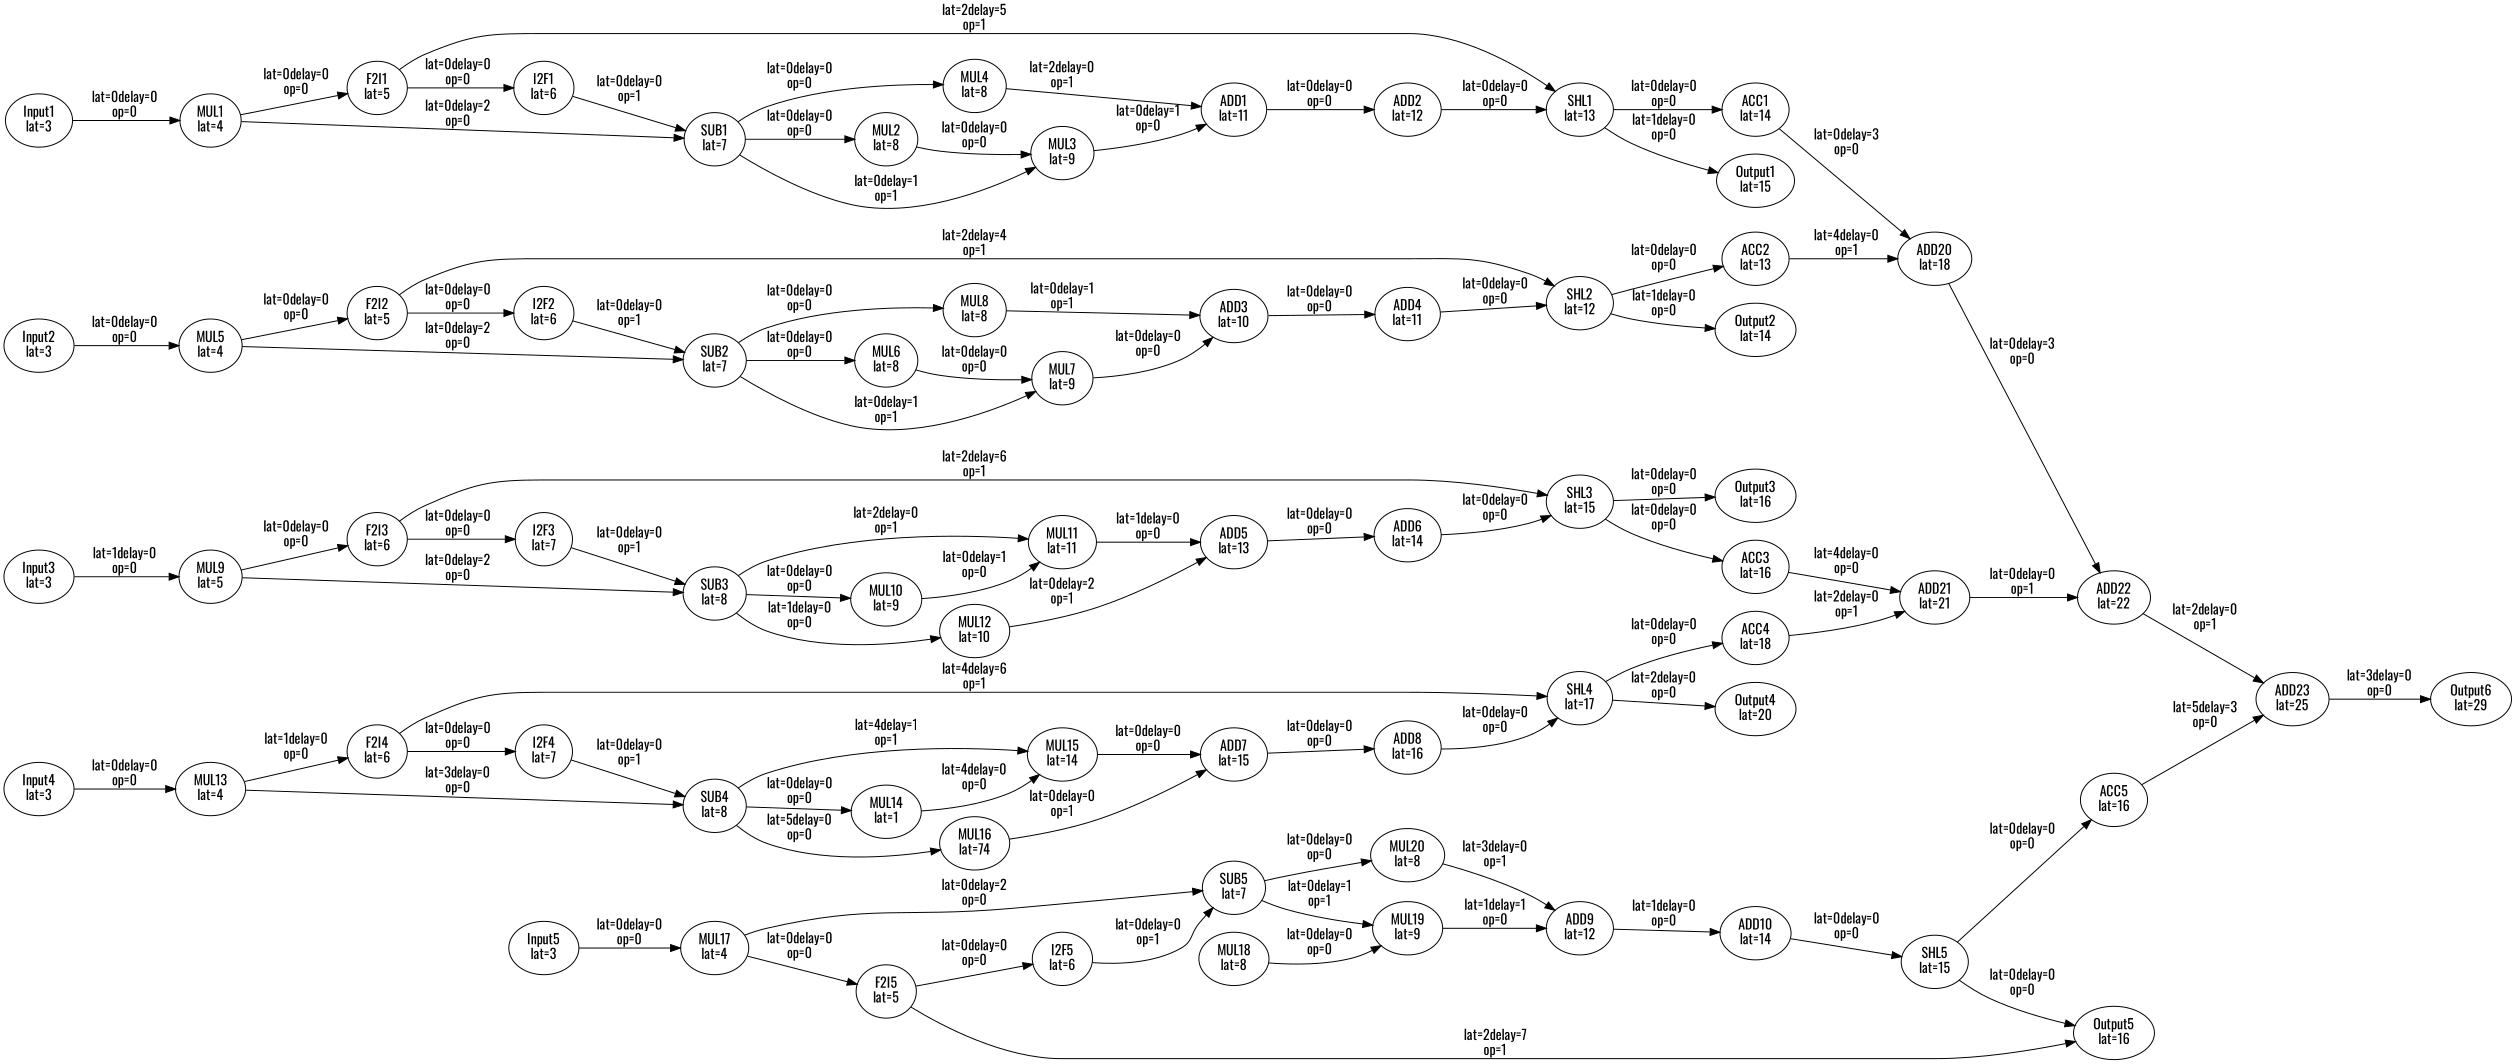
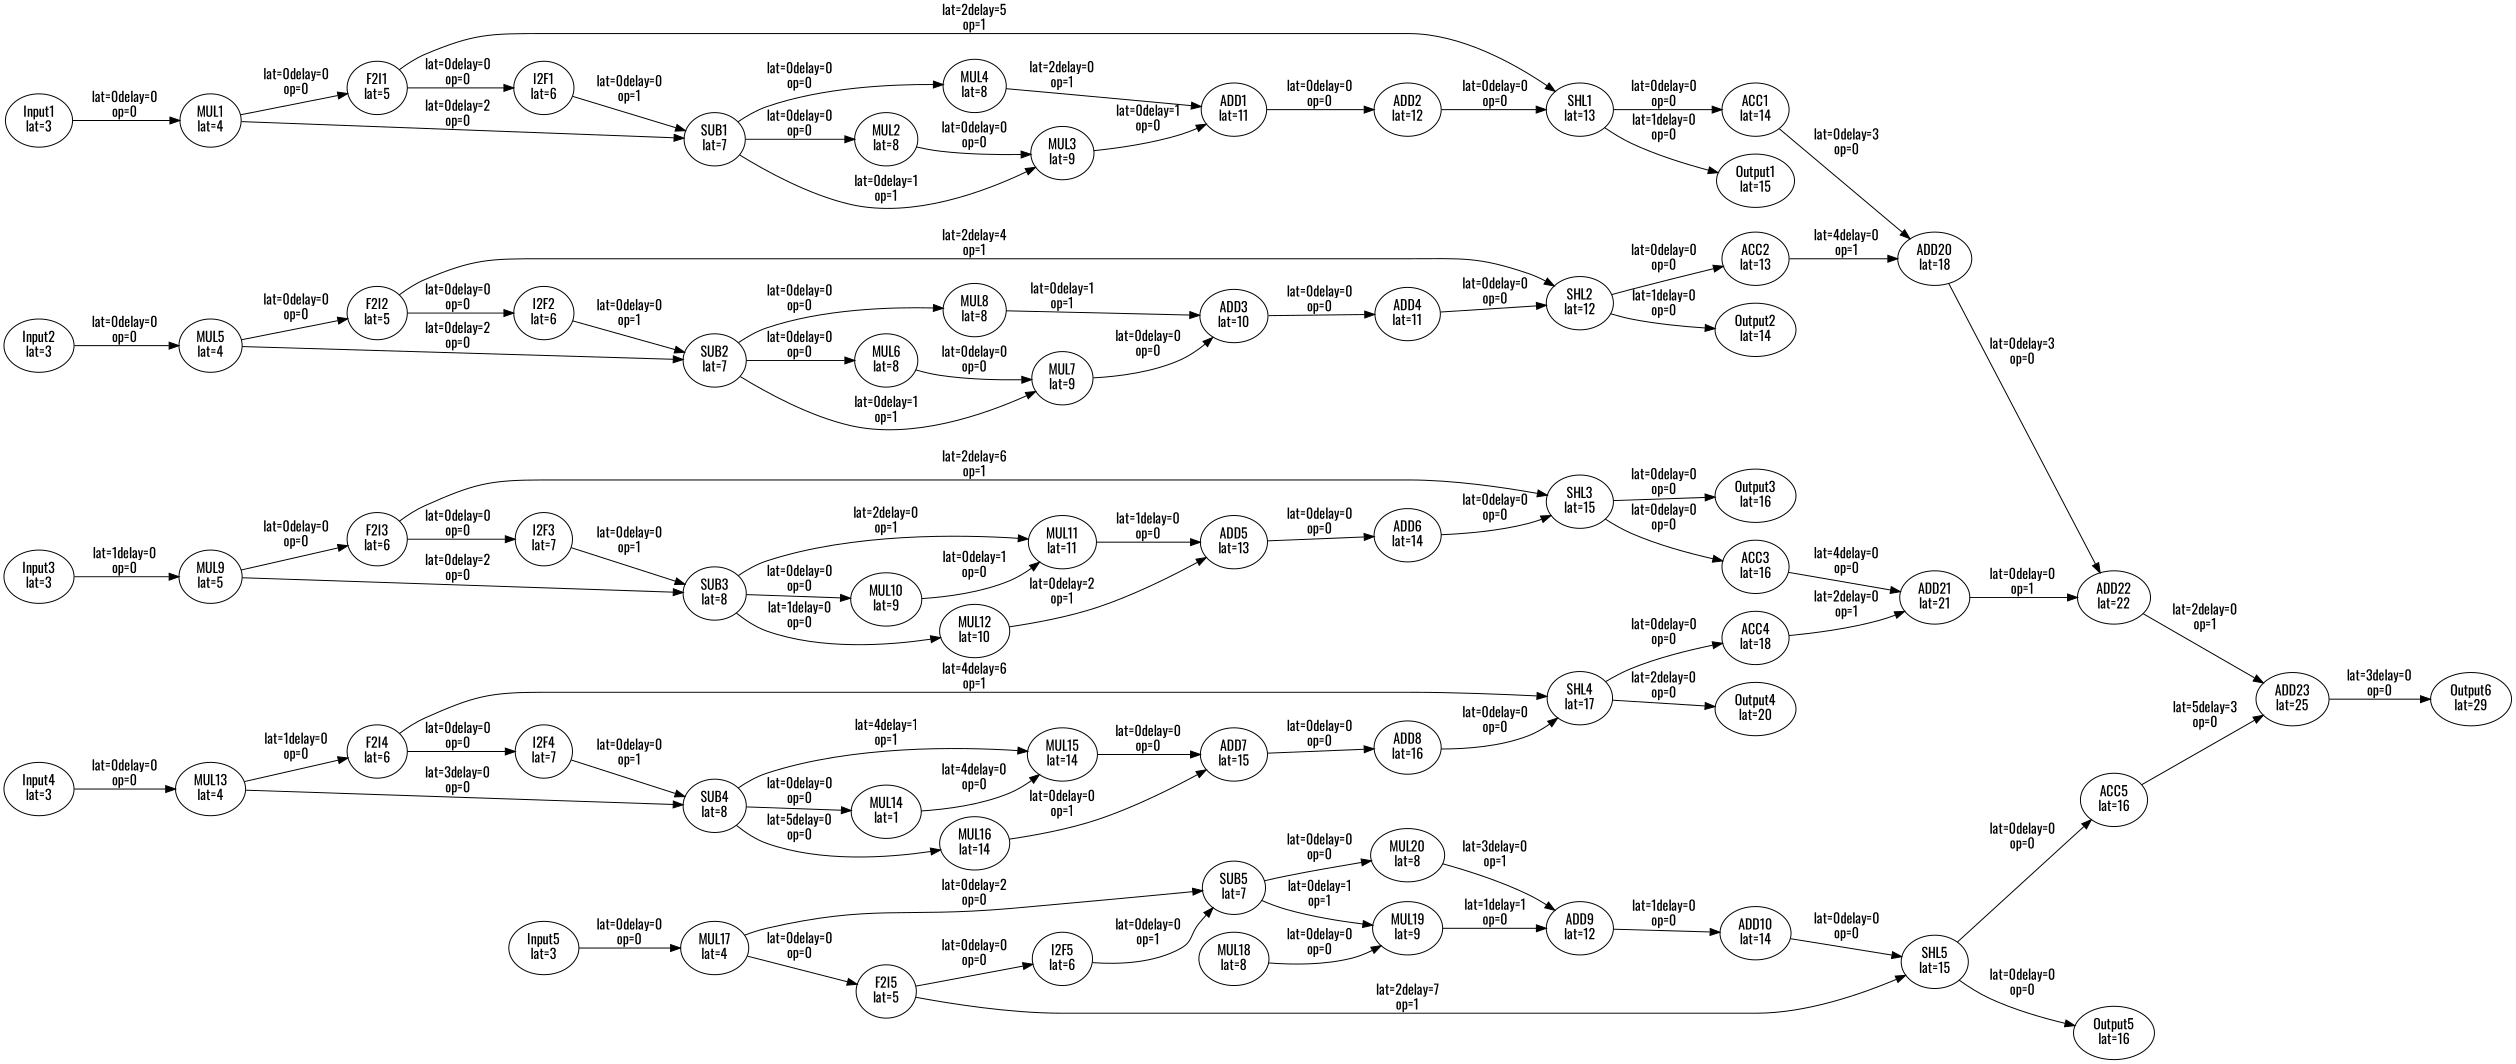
node "MUL16 lat=74": label "MUL16 lat=74" -> "MUL16 lat=14"
edge "F2I5 lat=5" -> "Output5 lat=16": now "F2I5 lat=5" -> "SHL5 lat=15"
